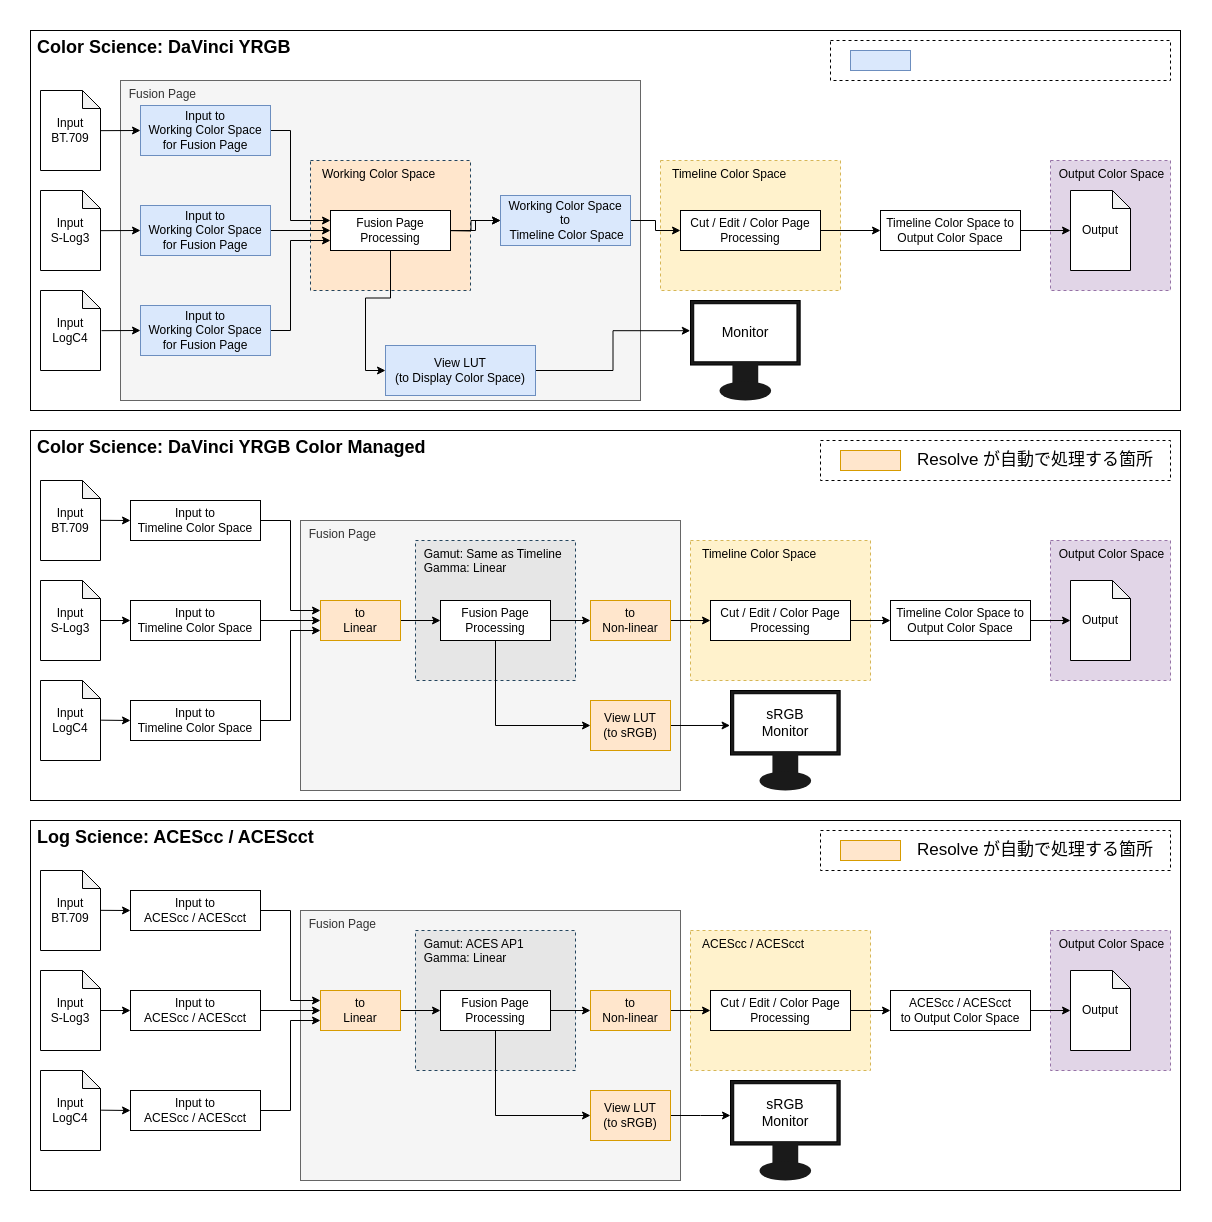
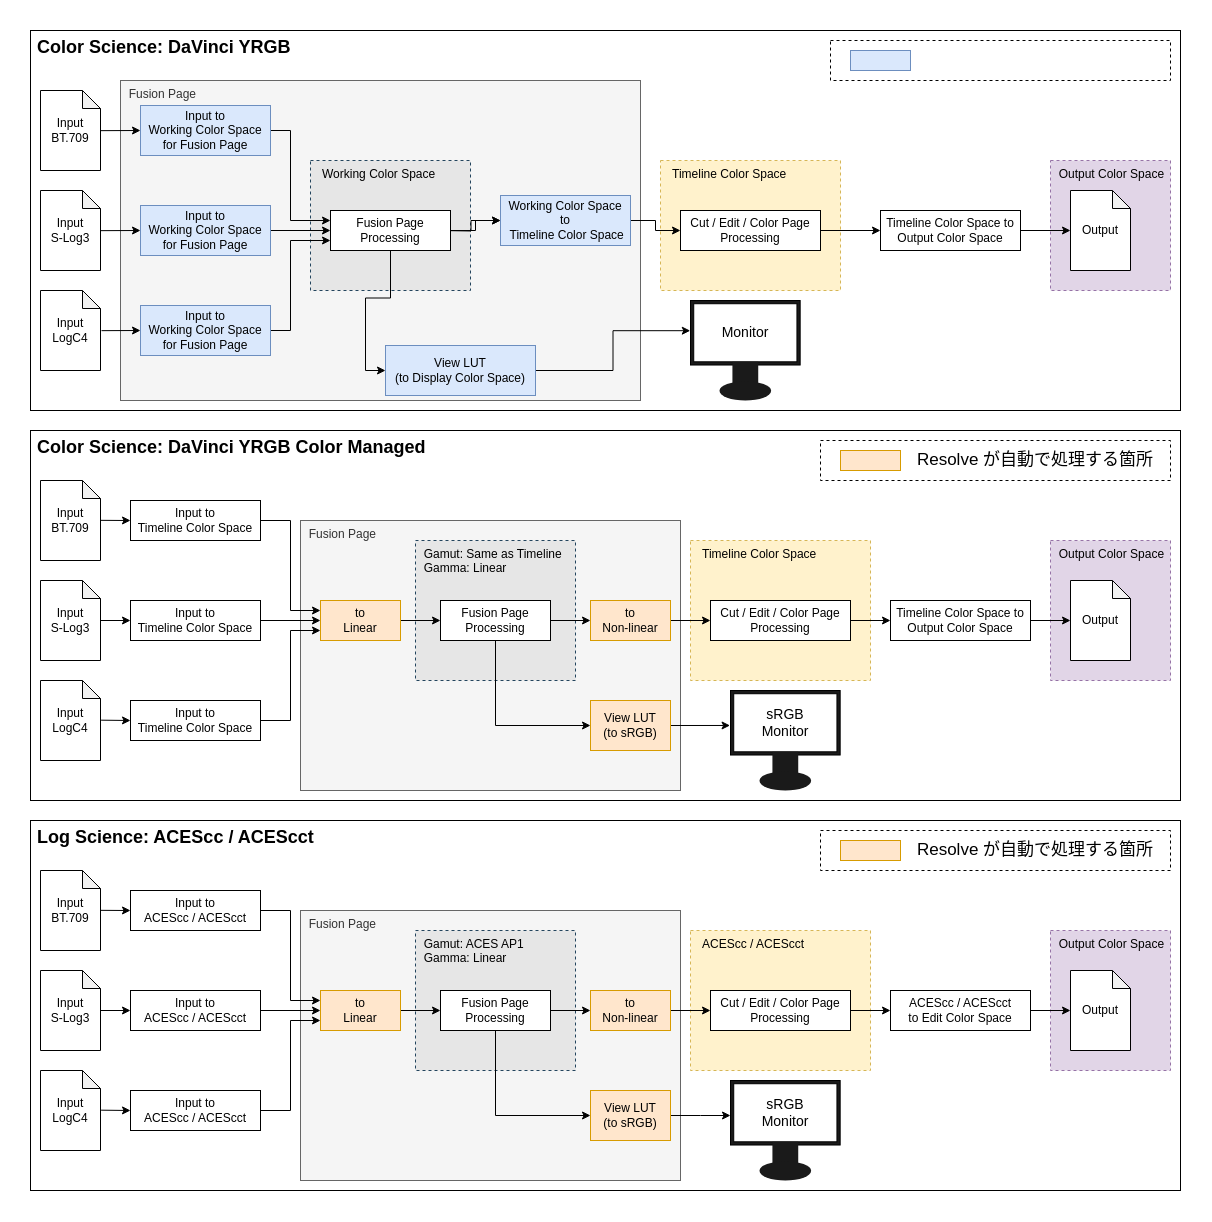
node "Working Color Space": fillcolor #ffe6cc -> #e6e6e6
node "ACEScc / ACEScct to Output Color Space": label "ACEScc / ACEScct to Output Color Space" -> "ACEScc / ACEScct to Edit Color Space"
